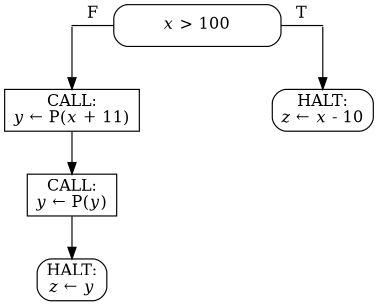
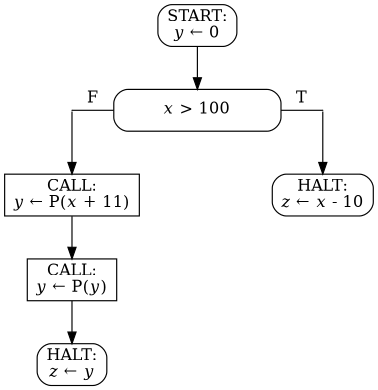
node "START:": added
